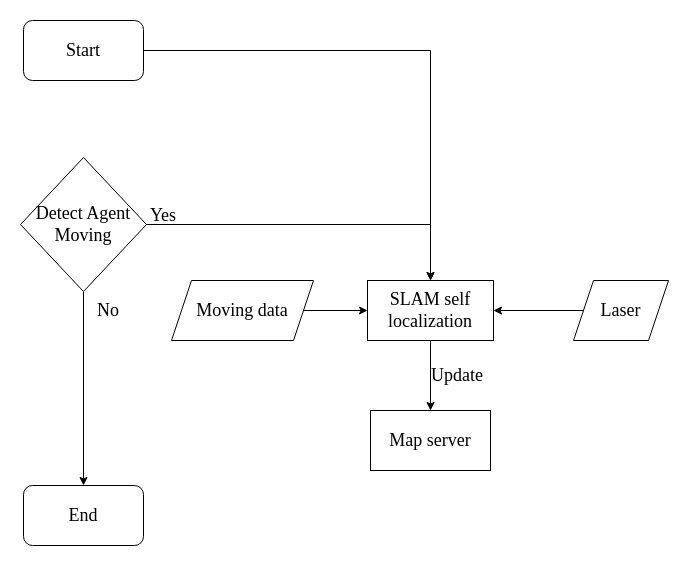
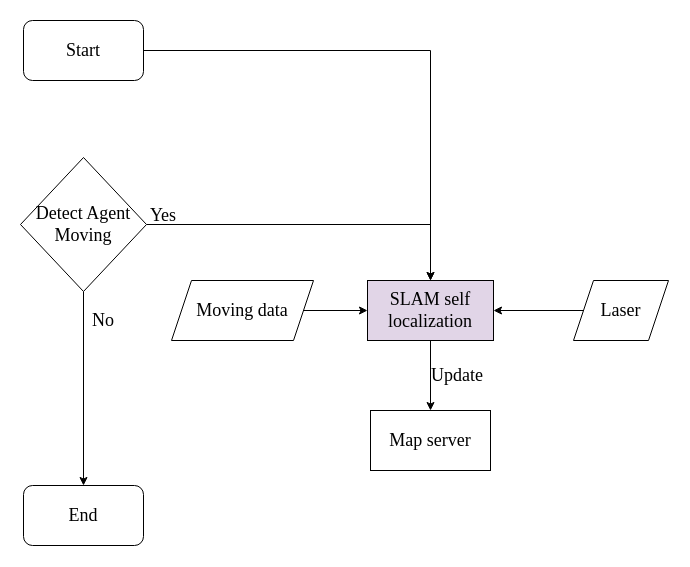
node "No": moved (109, 311) -> (104, 321)
node "SLAM self localization": fillcolor #ffffff -> #e1d5e7
